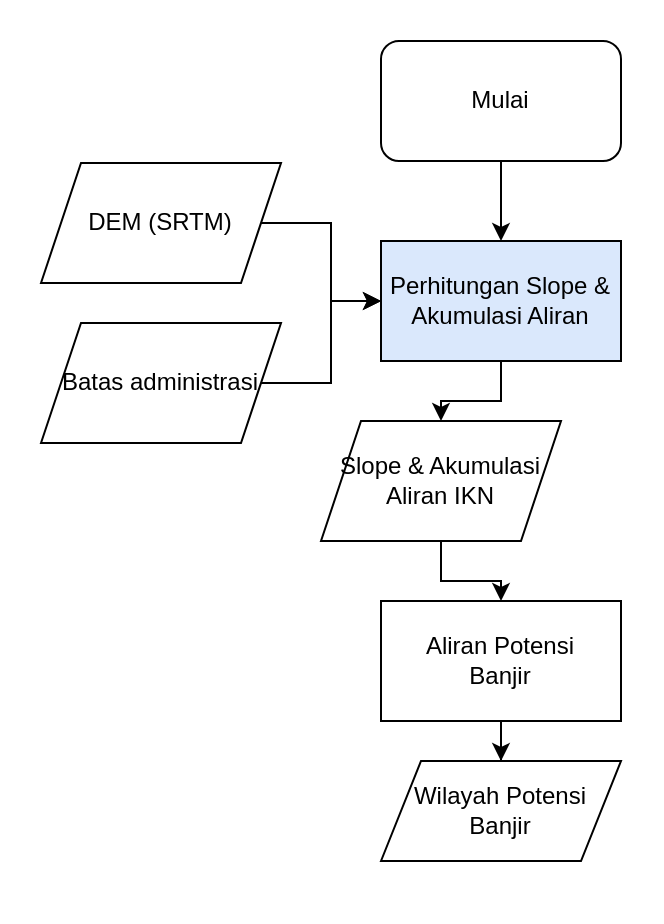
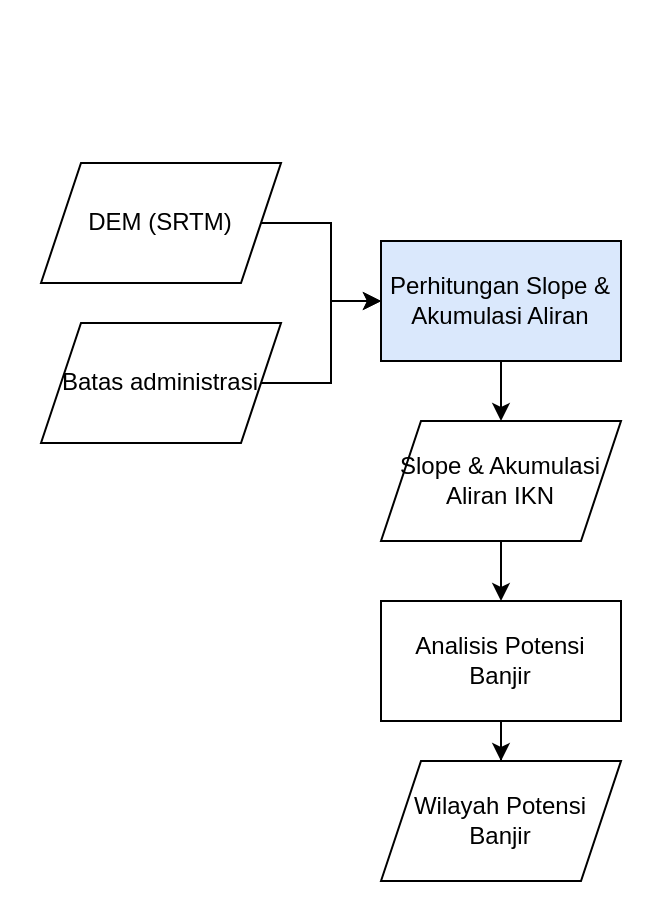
node "Mulai": removed
edge "Mulai" -> "Perhitungan Slope & Akumulasi Aliran": removed
node "Slope & Akumulasi Aliran IKN": moved (441, 481) -> (501, 481)
node "Aliran Potensi Banjir": label "Aliran Potensi Banjir" -> "Analisis Potensi Banjir"
node "Wilayah Potensi Banjir": size 240x100 -> 240x120
